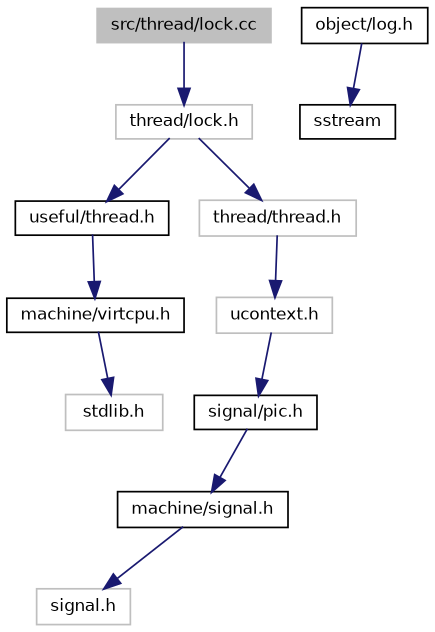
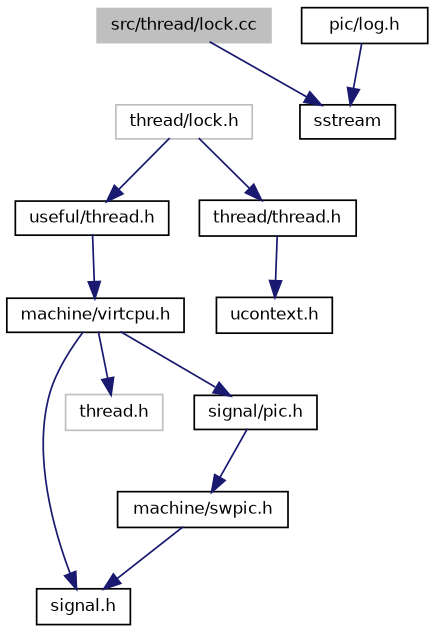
node "object/log.h": label "object/log.h" -> "pic/log.h"
edge "src/thread/lock.cc" -> "thread/lock.h": now "src/thread/lock.cc" -> "sstream"
node "thread/thread.h": color grey75 -> black
node "ucontext.h": color grey75 -> black
edge "ucontext.h" -> "signal/pic.h": now "machine/virtcpu.h" -> "signal/pic.h"
node "stdlib.h": label "stdlib.h" -> "thread.h"
edge "machine/virtcpu.h" -> "signal.h": added
node "machine/signal.h": label "machine/signal.h" -> "machine/swpic.h"
node "signal.h": color grey75 -> black
